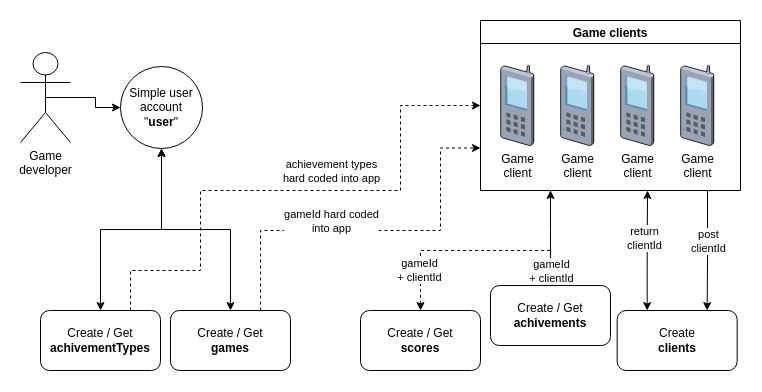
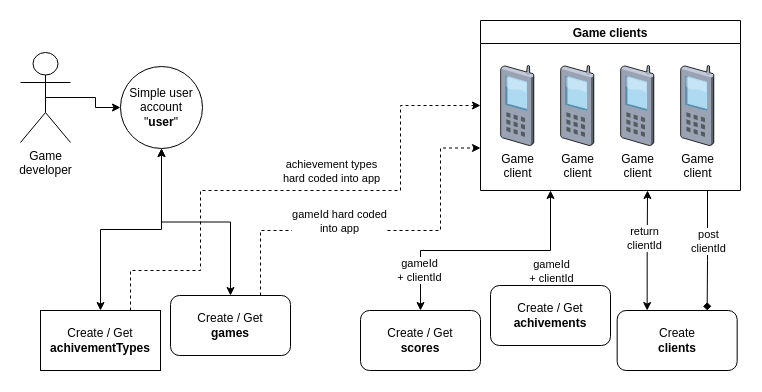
edge "Game clients" -- "Create / Get scores": style dashed -> solid
edge "Game clients" -> "Create / Get achivements": removed
edge "Game clients" -> "Create clients": arrowhead classic -> diamond
node "Create / Get achivementTypes": shape rounded rectangle -> rectangle
node "Create / Get games": moved (231, 341) -> (231, 326)
